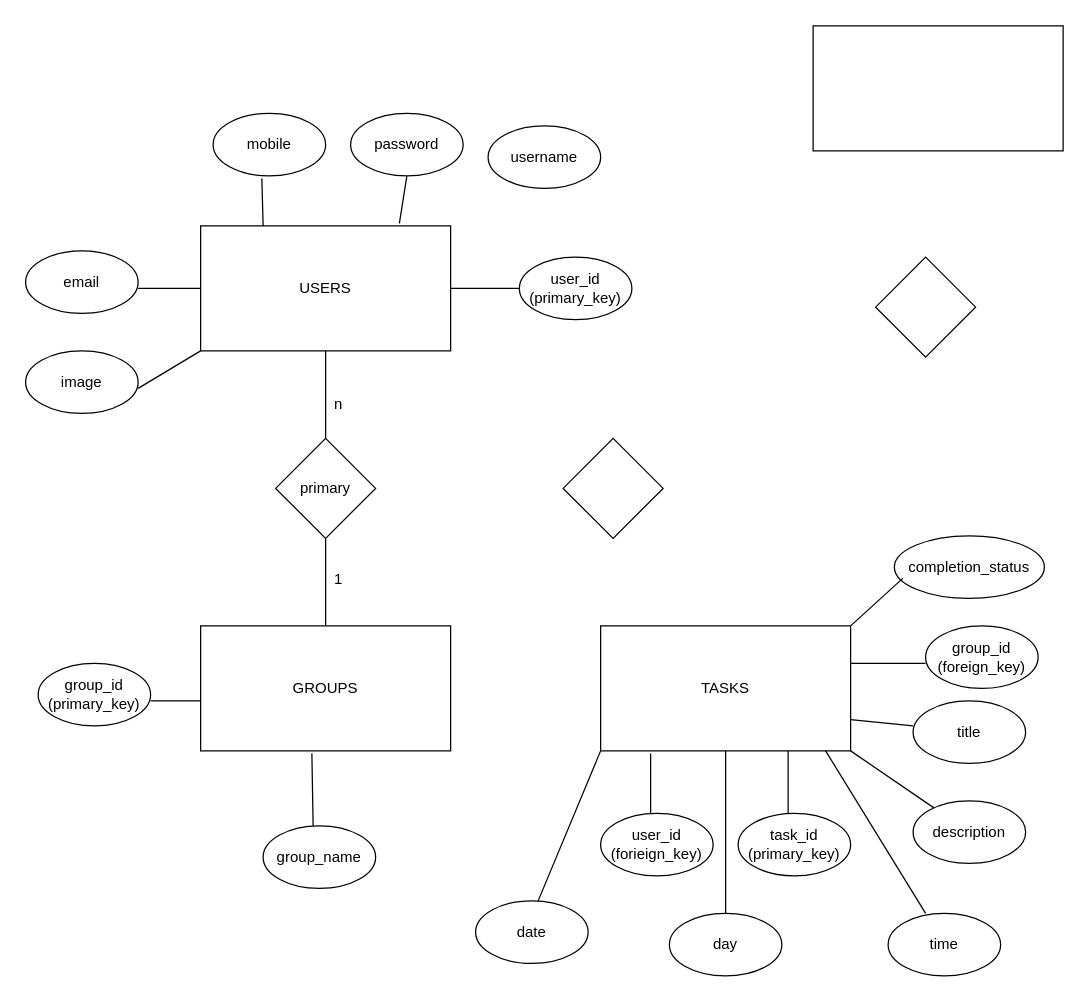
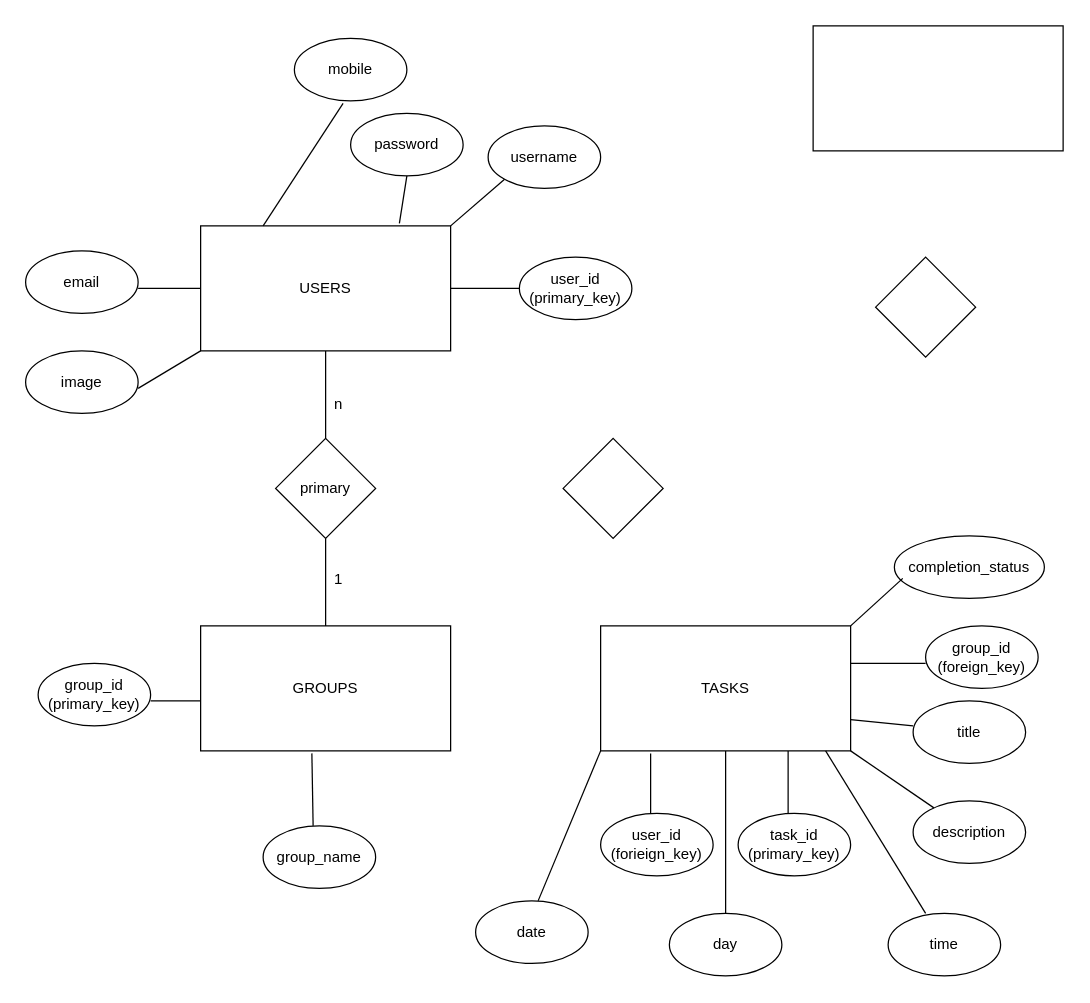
node "mobile": moved (269, 144) -> (351, 69)
edge "username" -- "USERS": added
